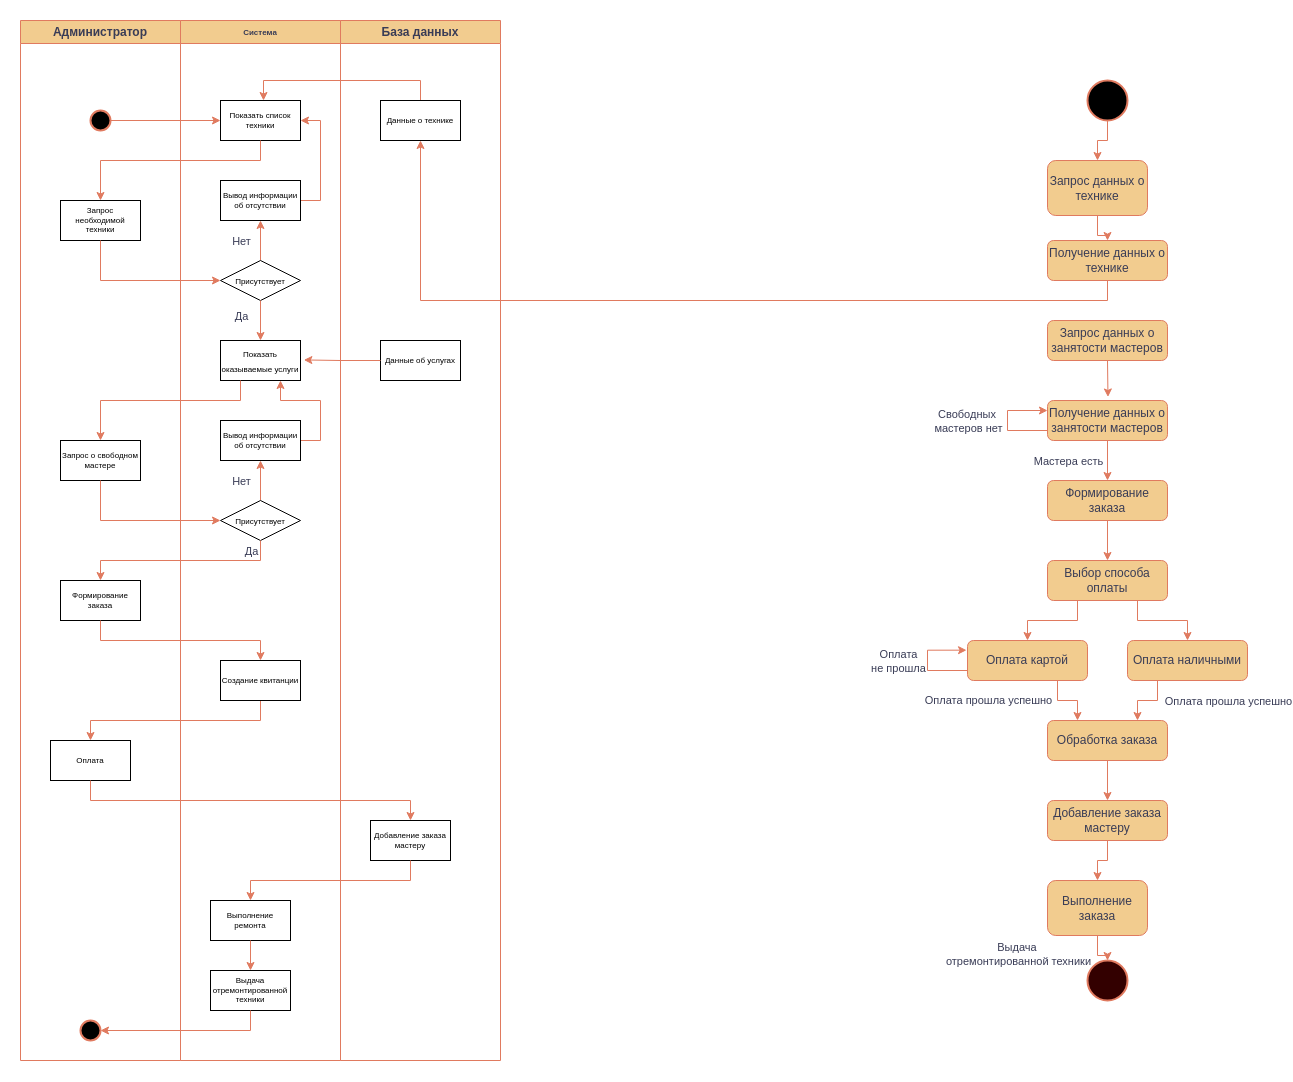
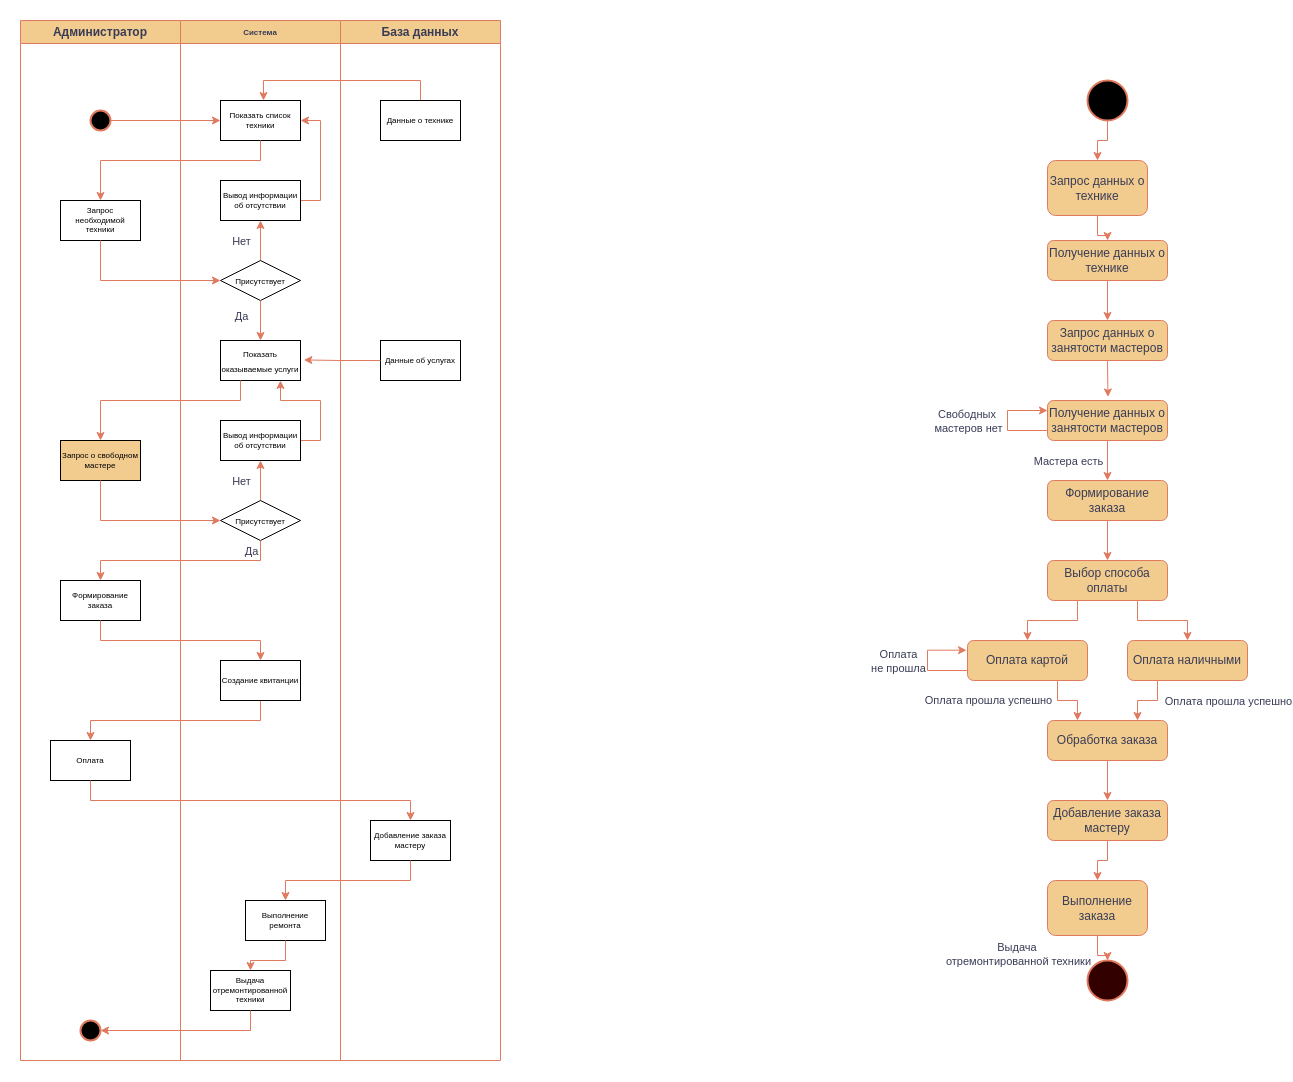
edge "Получение данных о технике" -> "Данные о технике": now "Получение данных о технике" -> "Запрос данных о занятости мастеров"
node "Запрос о свободном мастере": fillcolor #ffffff -> #f2cc8f
node "Выполнение ремонта": moved (251, 921) -> (286, 921)
